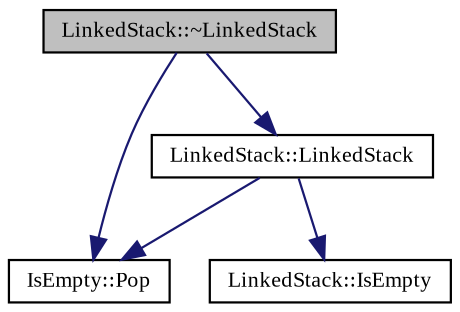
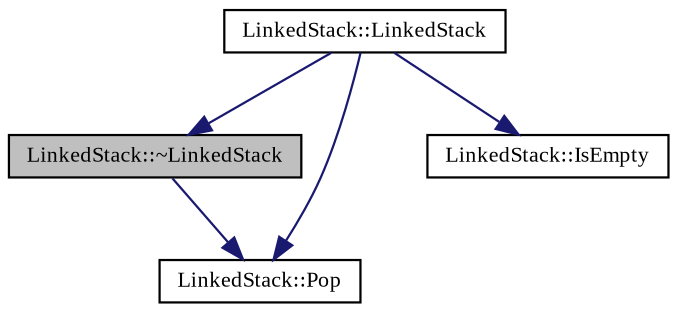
edge "LinkedStack::~LinkedStack" -> "LinkedStack::LinkedStack": reversed
node "IsEmpty::Pop": label "IsEmpty::Pop" -> "LinkedStack::Pop"
